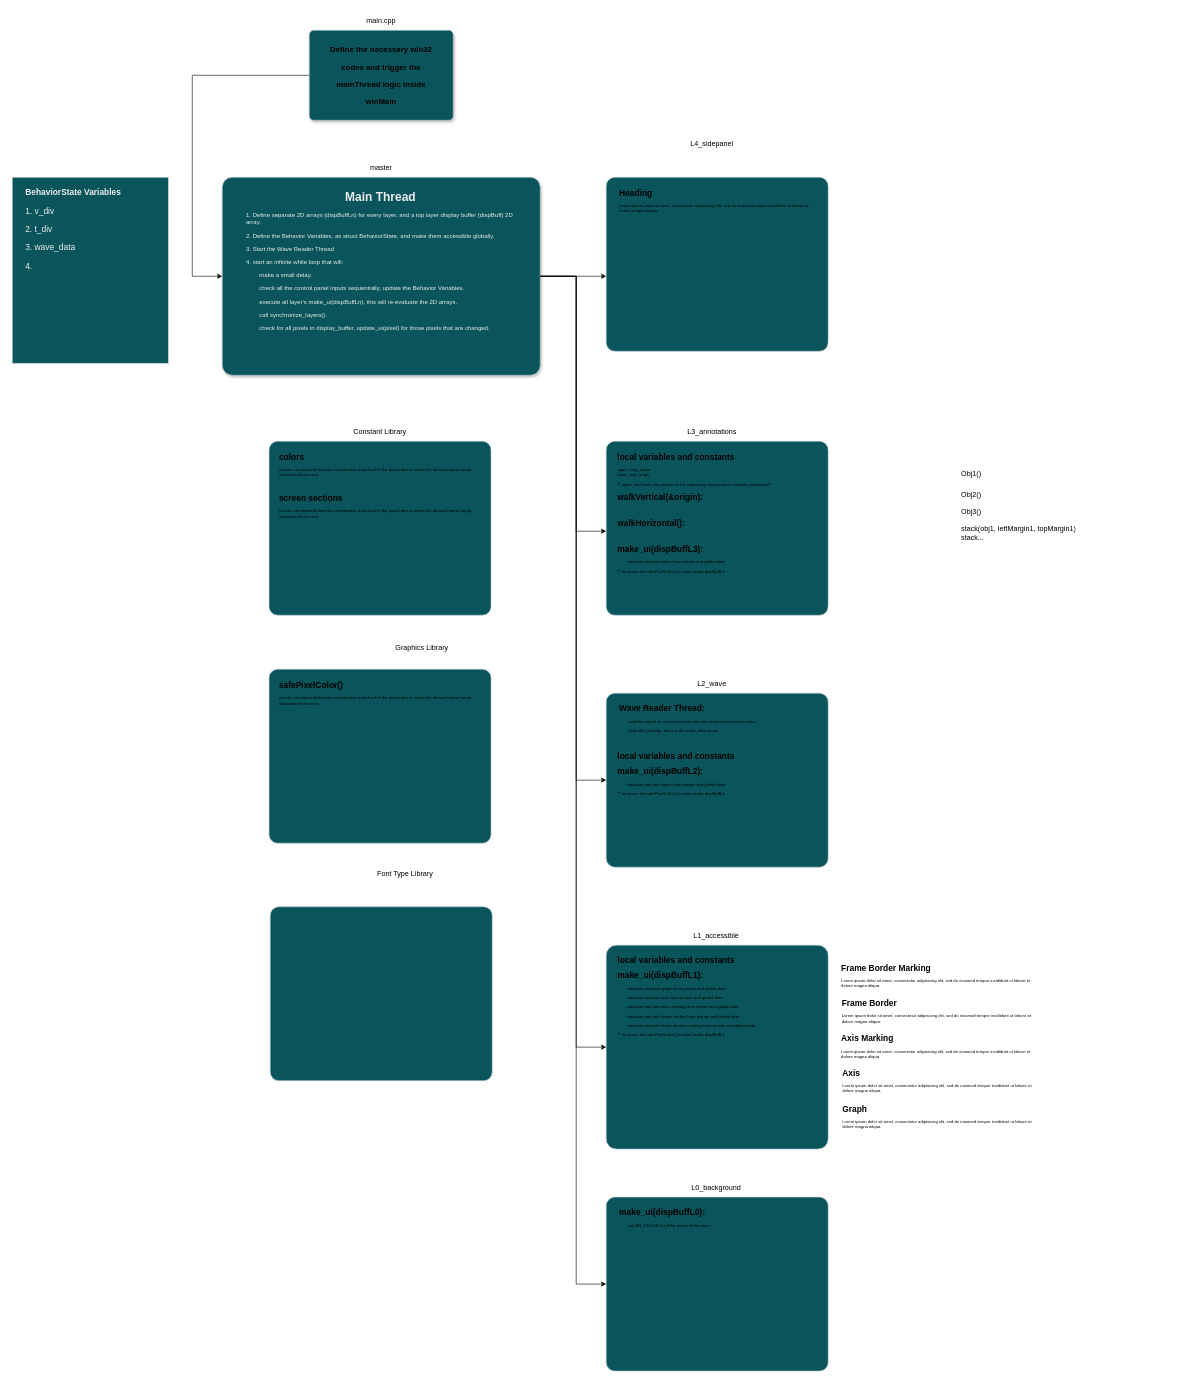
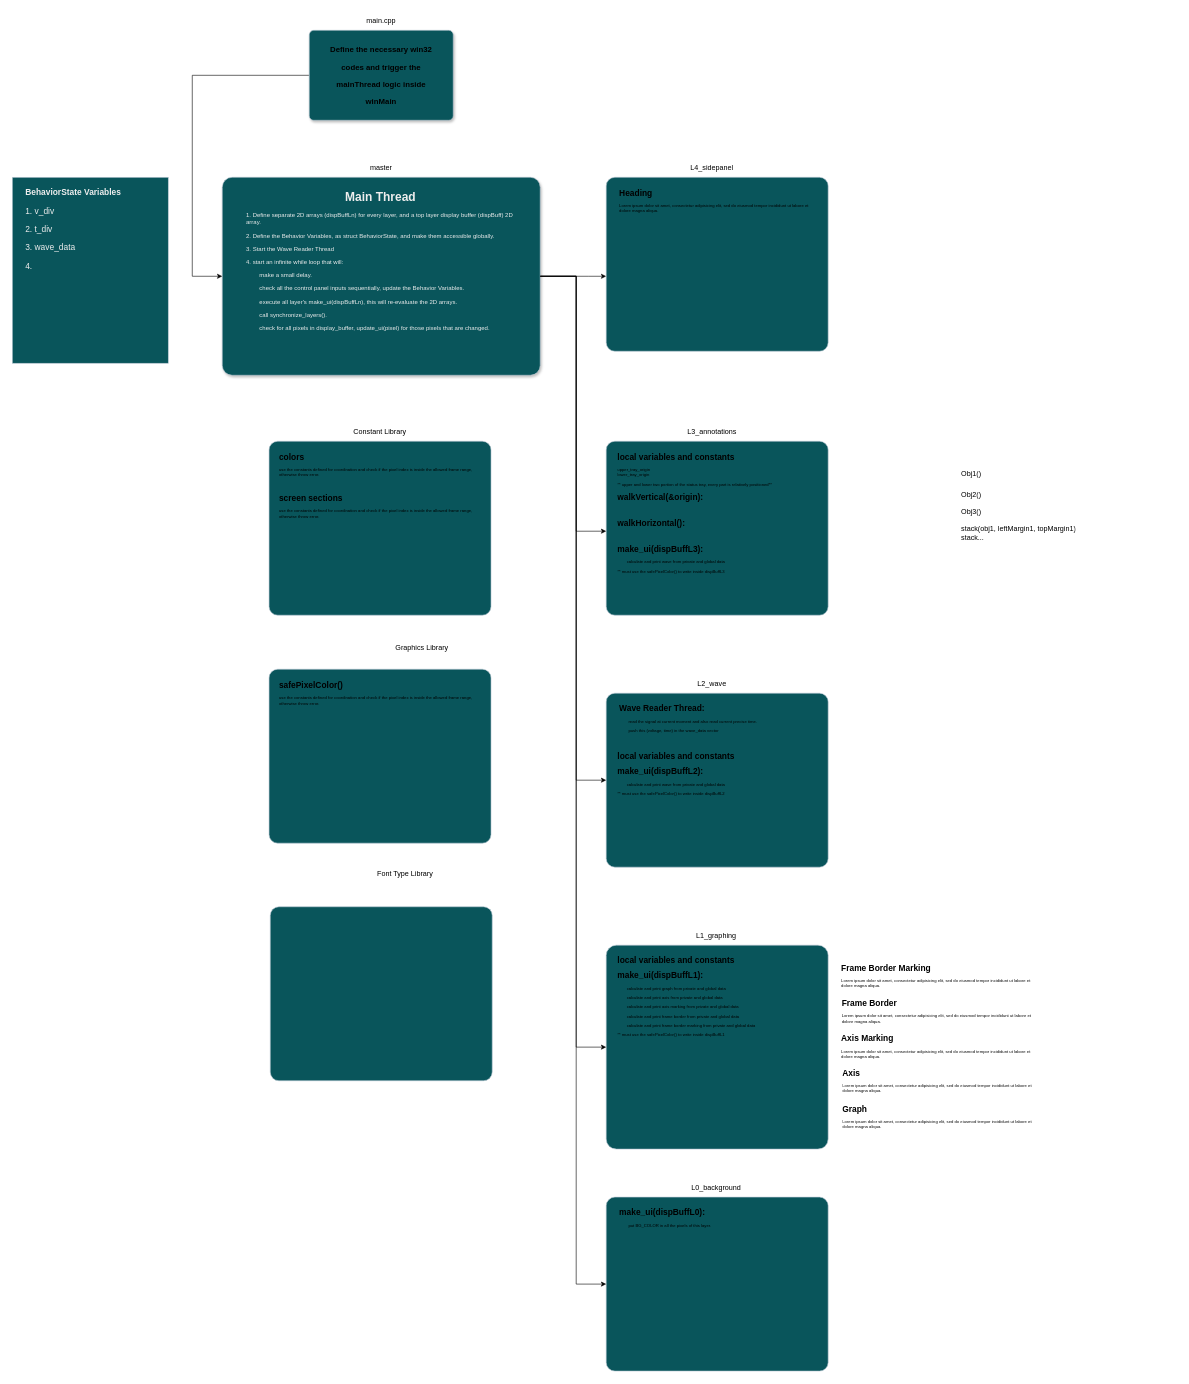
node "L4_sidepanel": moved (712, 144) -> (712, 168)
node "L1_accessible": label "L1_accessible" -> "L1_graphing"
